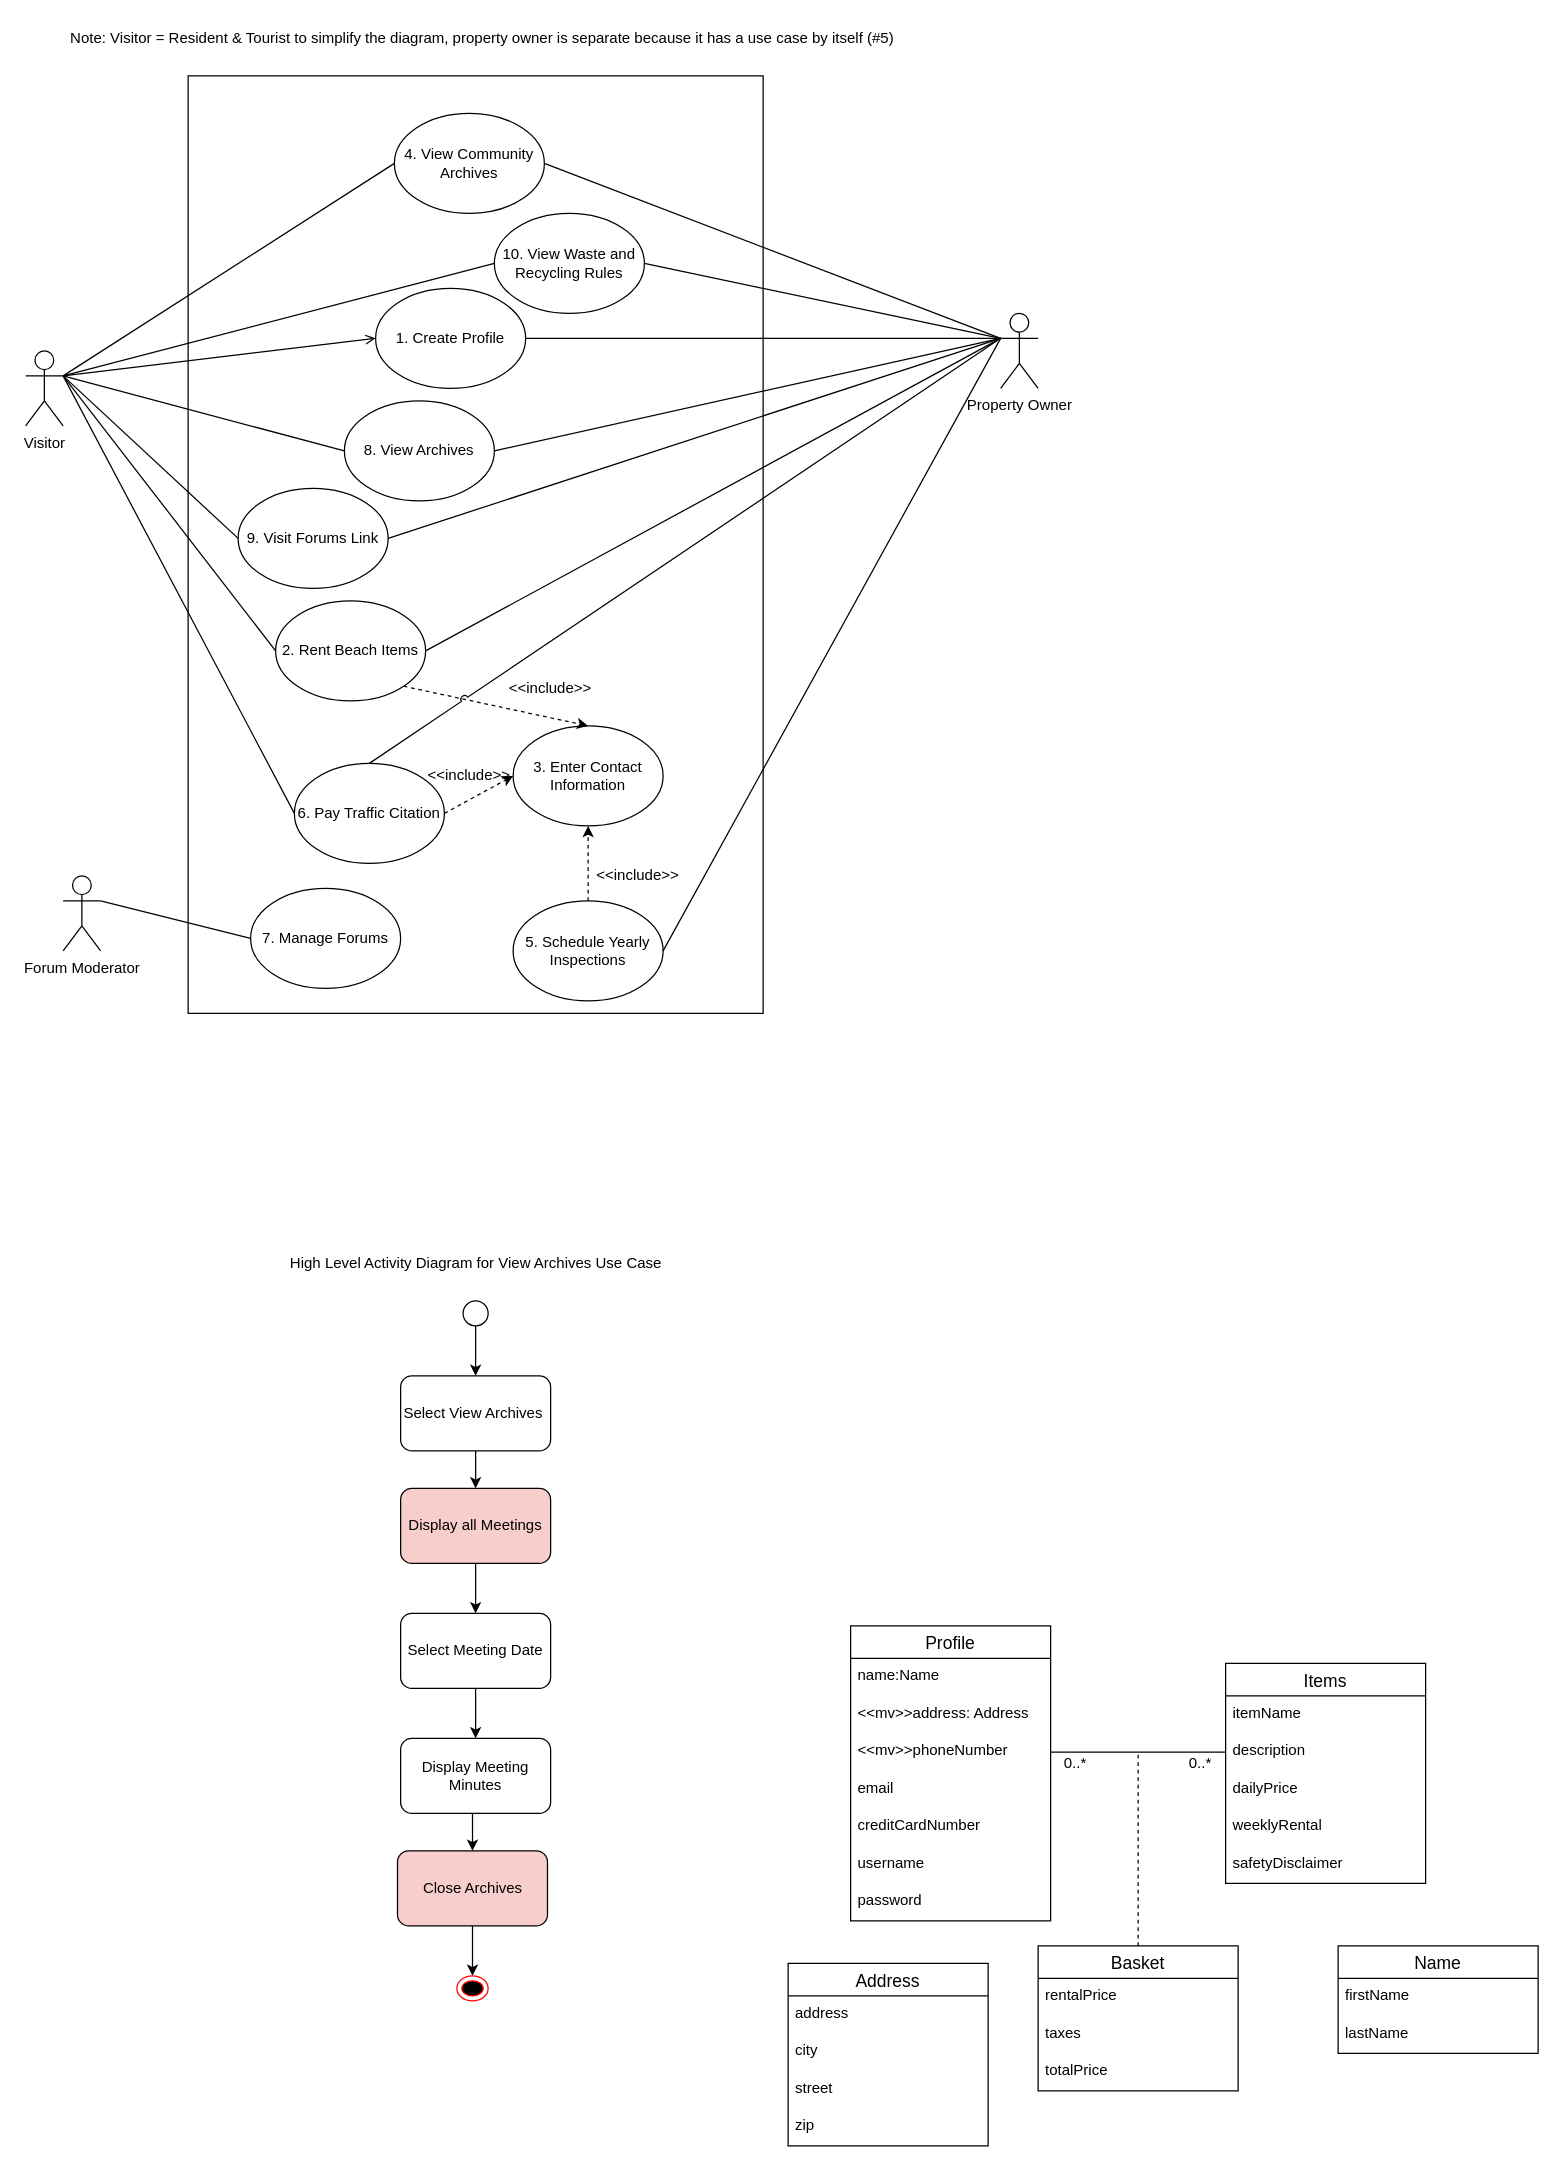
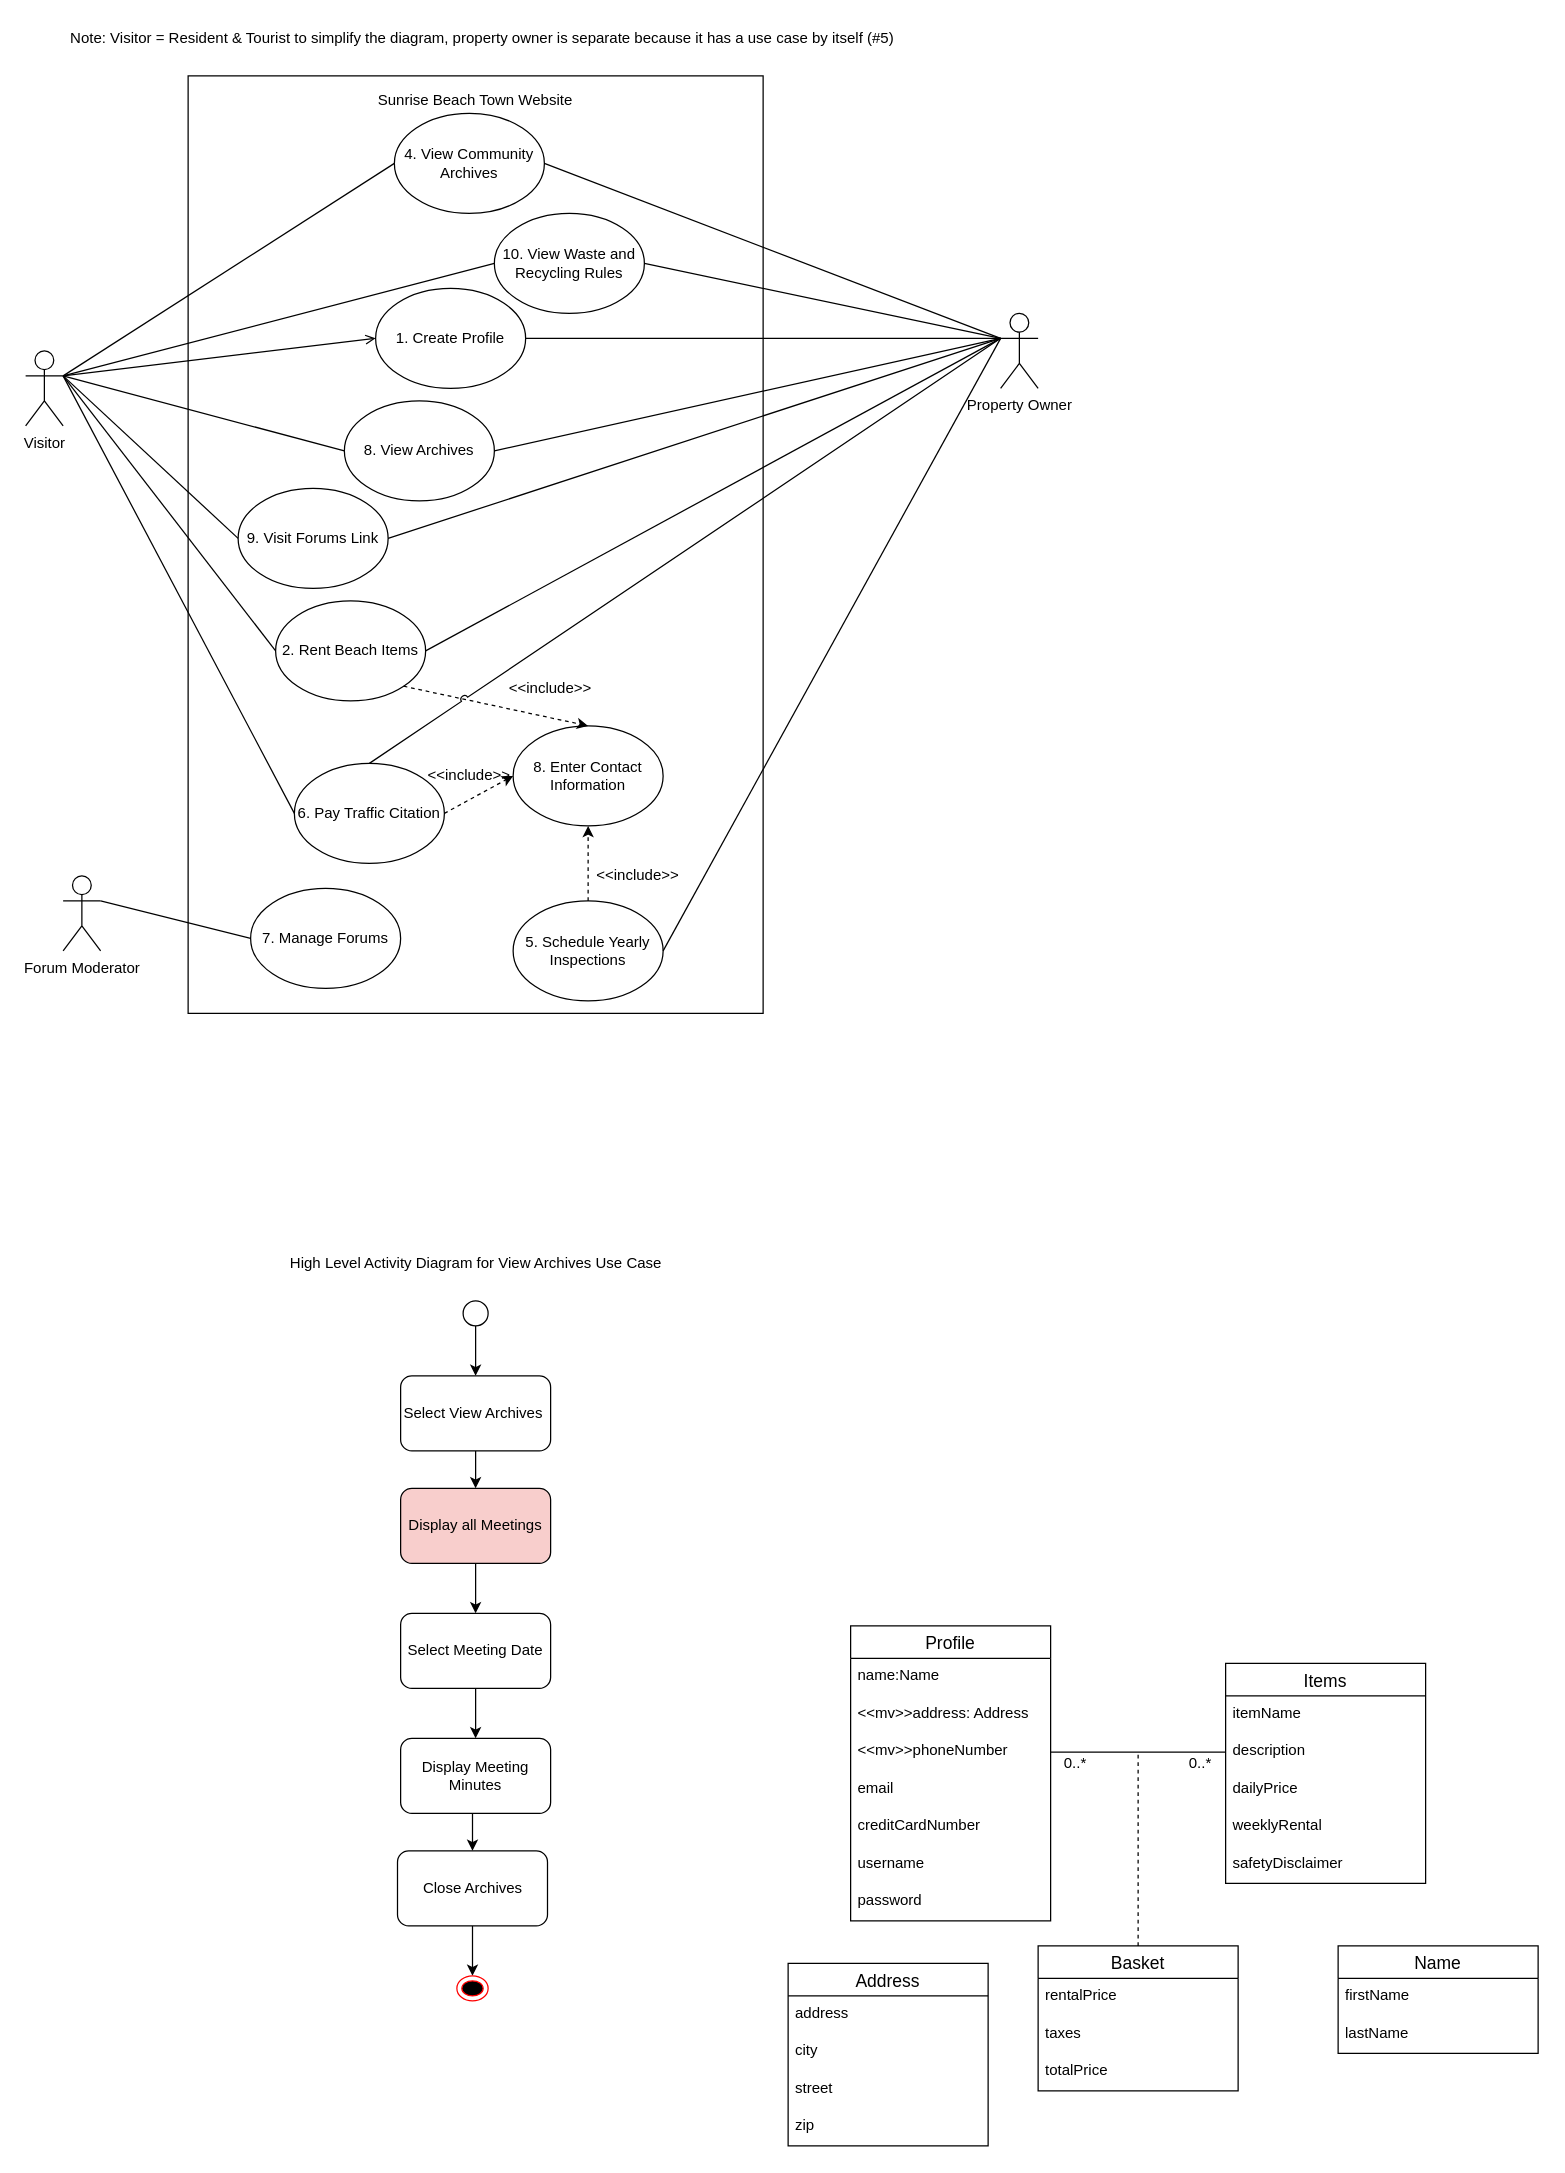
node "Sunrise Beach Town Website": added
node "3. Enter Contact Information": label "3. Enter Contact Information" -> "8. Enter Contact Information"
node "Close Archives": fillcolor #f8cecc -> #ffffff
